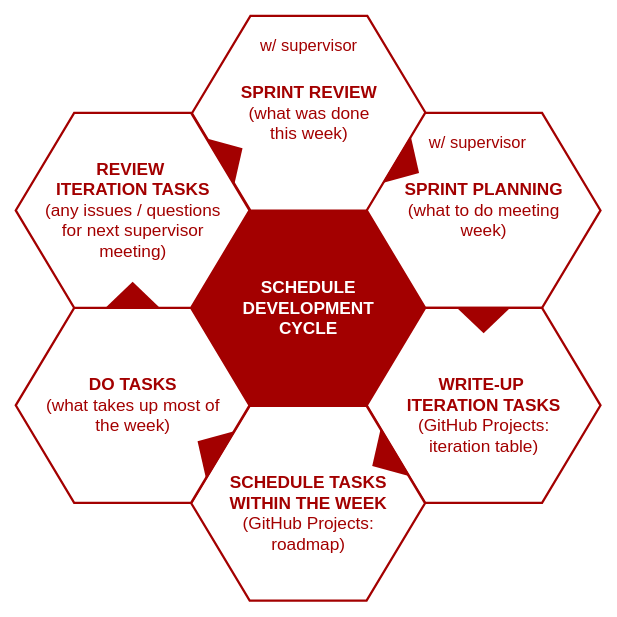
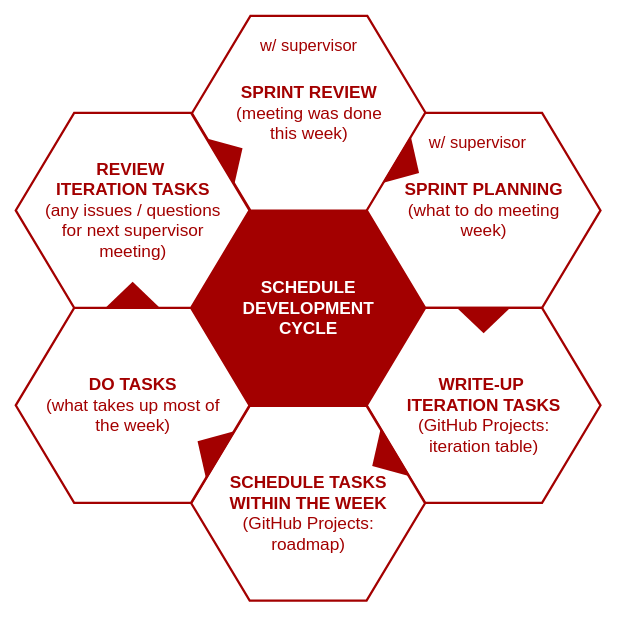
node "SPRINT REVIEW (what was done this week)": label "SPRINT REVIEW (what was done this week)" -> "SPRINT REVIEW (meeting was done this week)"
